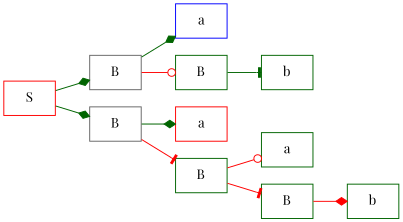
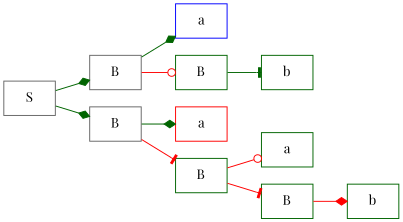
node "S": color red -> gray40
